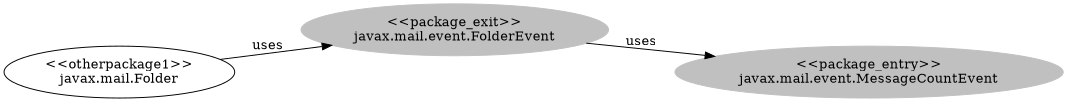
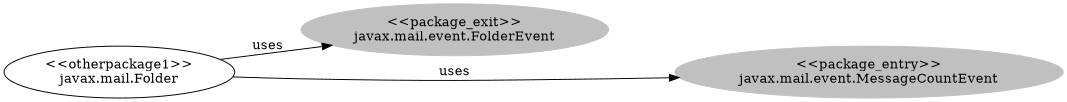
edge "<<package_exit>> javax.mail.event.FolderEvent" -> "<<package_entry>> javax.mail.event.MessageCountEvent": now "<<otherpackage1>> javax.mail.Folder" -> "<<package_entry>> javax.mail.event.MessageCountEvent"
